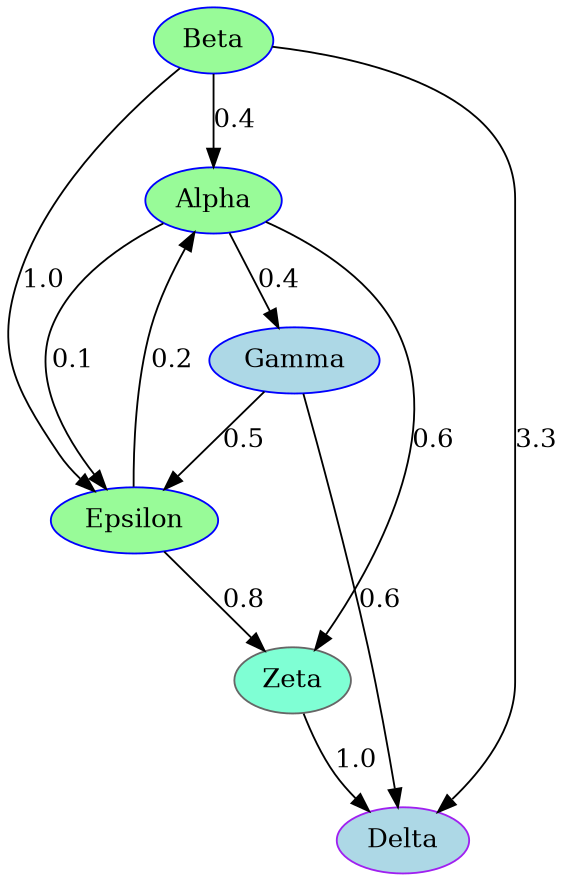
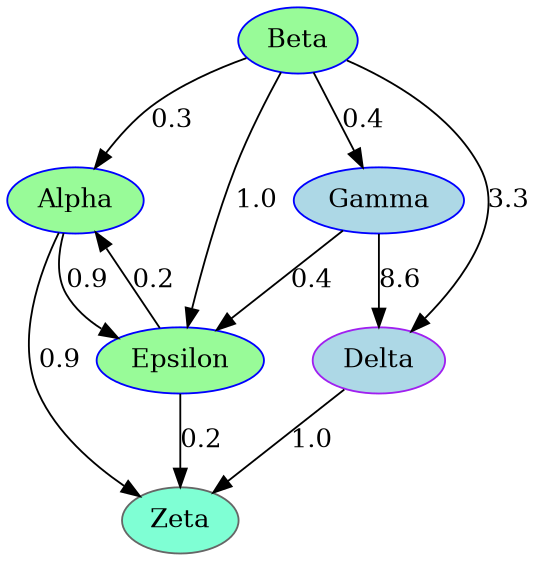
edge "Beta" -> "Alpha": label "0.4" -> "0.3"
edge "Alpha" -> "Gamma": now "Beta" -> "Gamma"
edge "Alpha" -> "Epsilon": label "0.1" -> "0.9"
edge "Gamma" -> "Epsilon": label "0.5" -> "0.4"
edge "Alpha" -> "Zeta": label "0.6" -> "0.9"
edge "Epsilon" -> "Zeta": label "0.8" -> "0.2"
edge "Gamma" -> "Delta": label "0.6" -> "8.6"
edge "Zeta" -> "Delta": reversed
